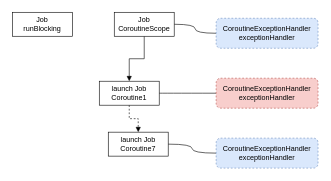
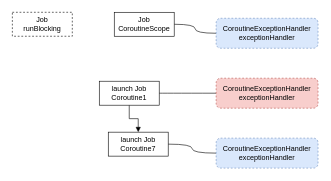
node "Job runBlocking": style solid -> dashed
edge "Job CoroutineScope" -> "launch Job Coroutine1": removed
edge "launch Job Coroutine1" -> "launch Job Coroutine7": style dashed -> solid
